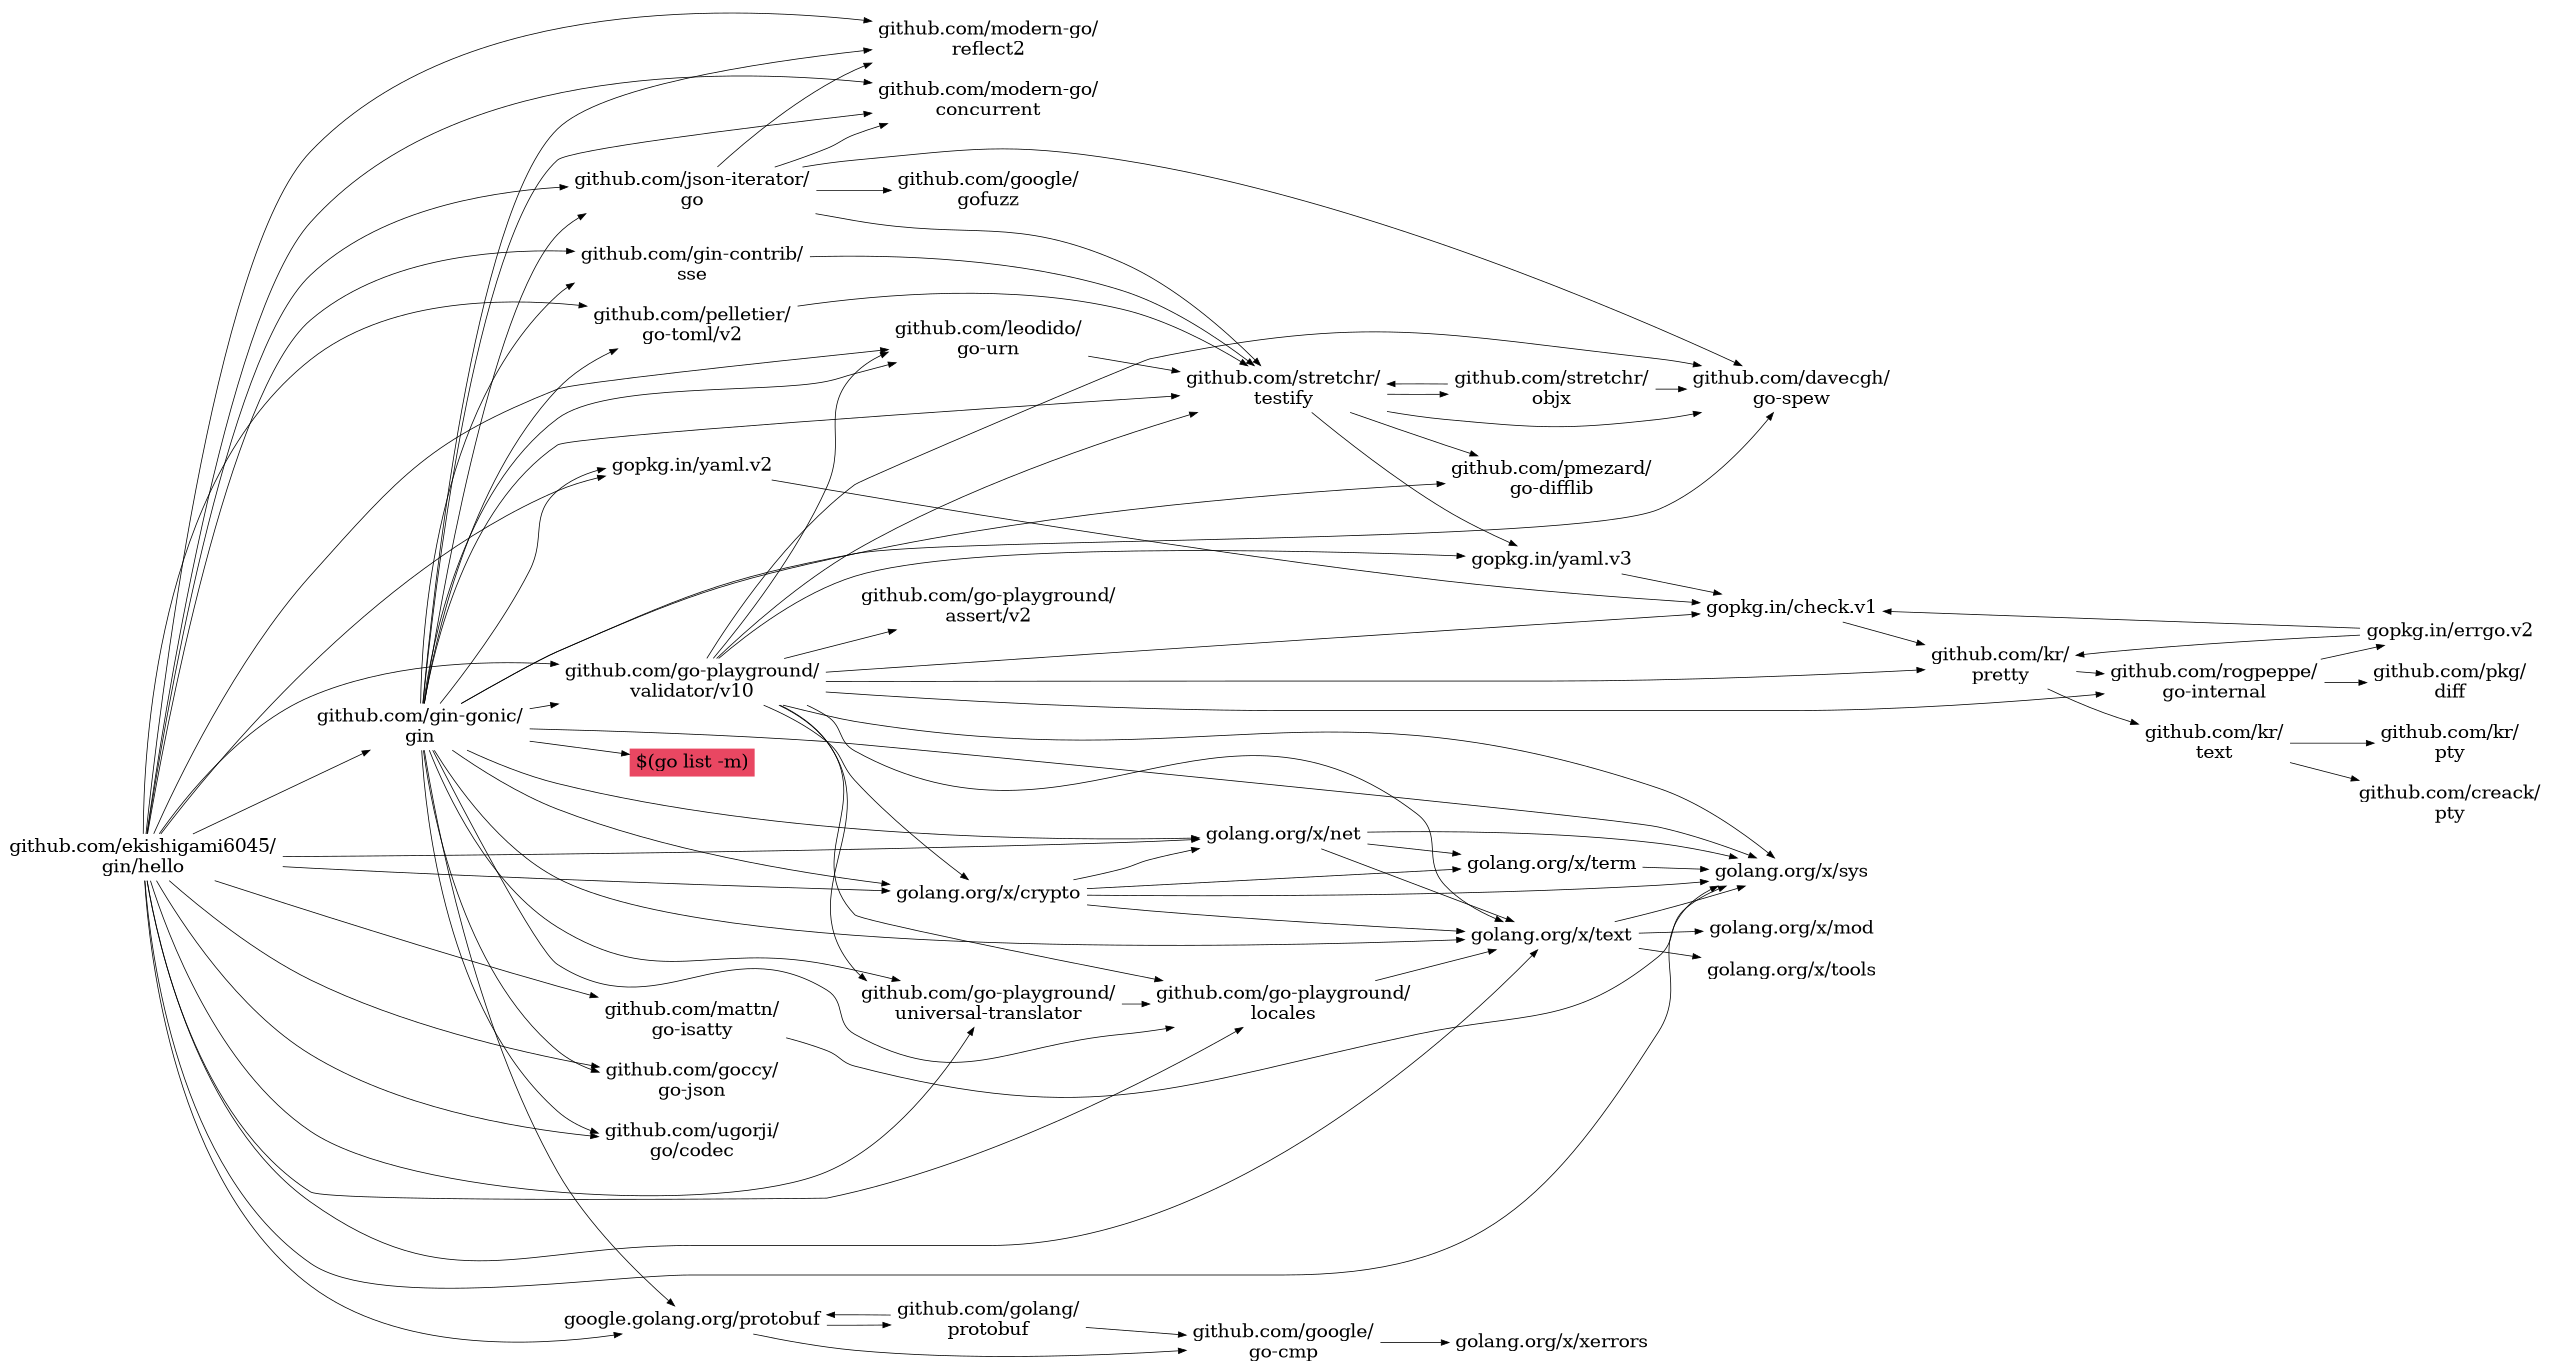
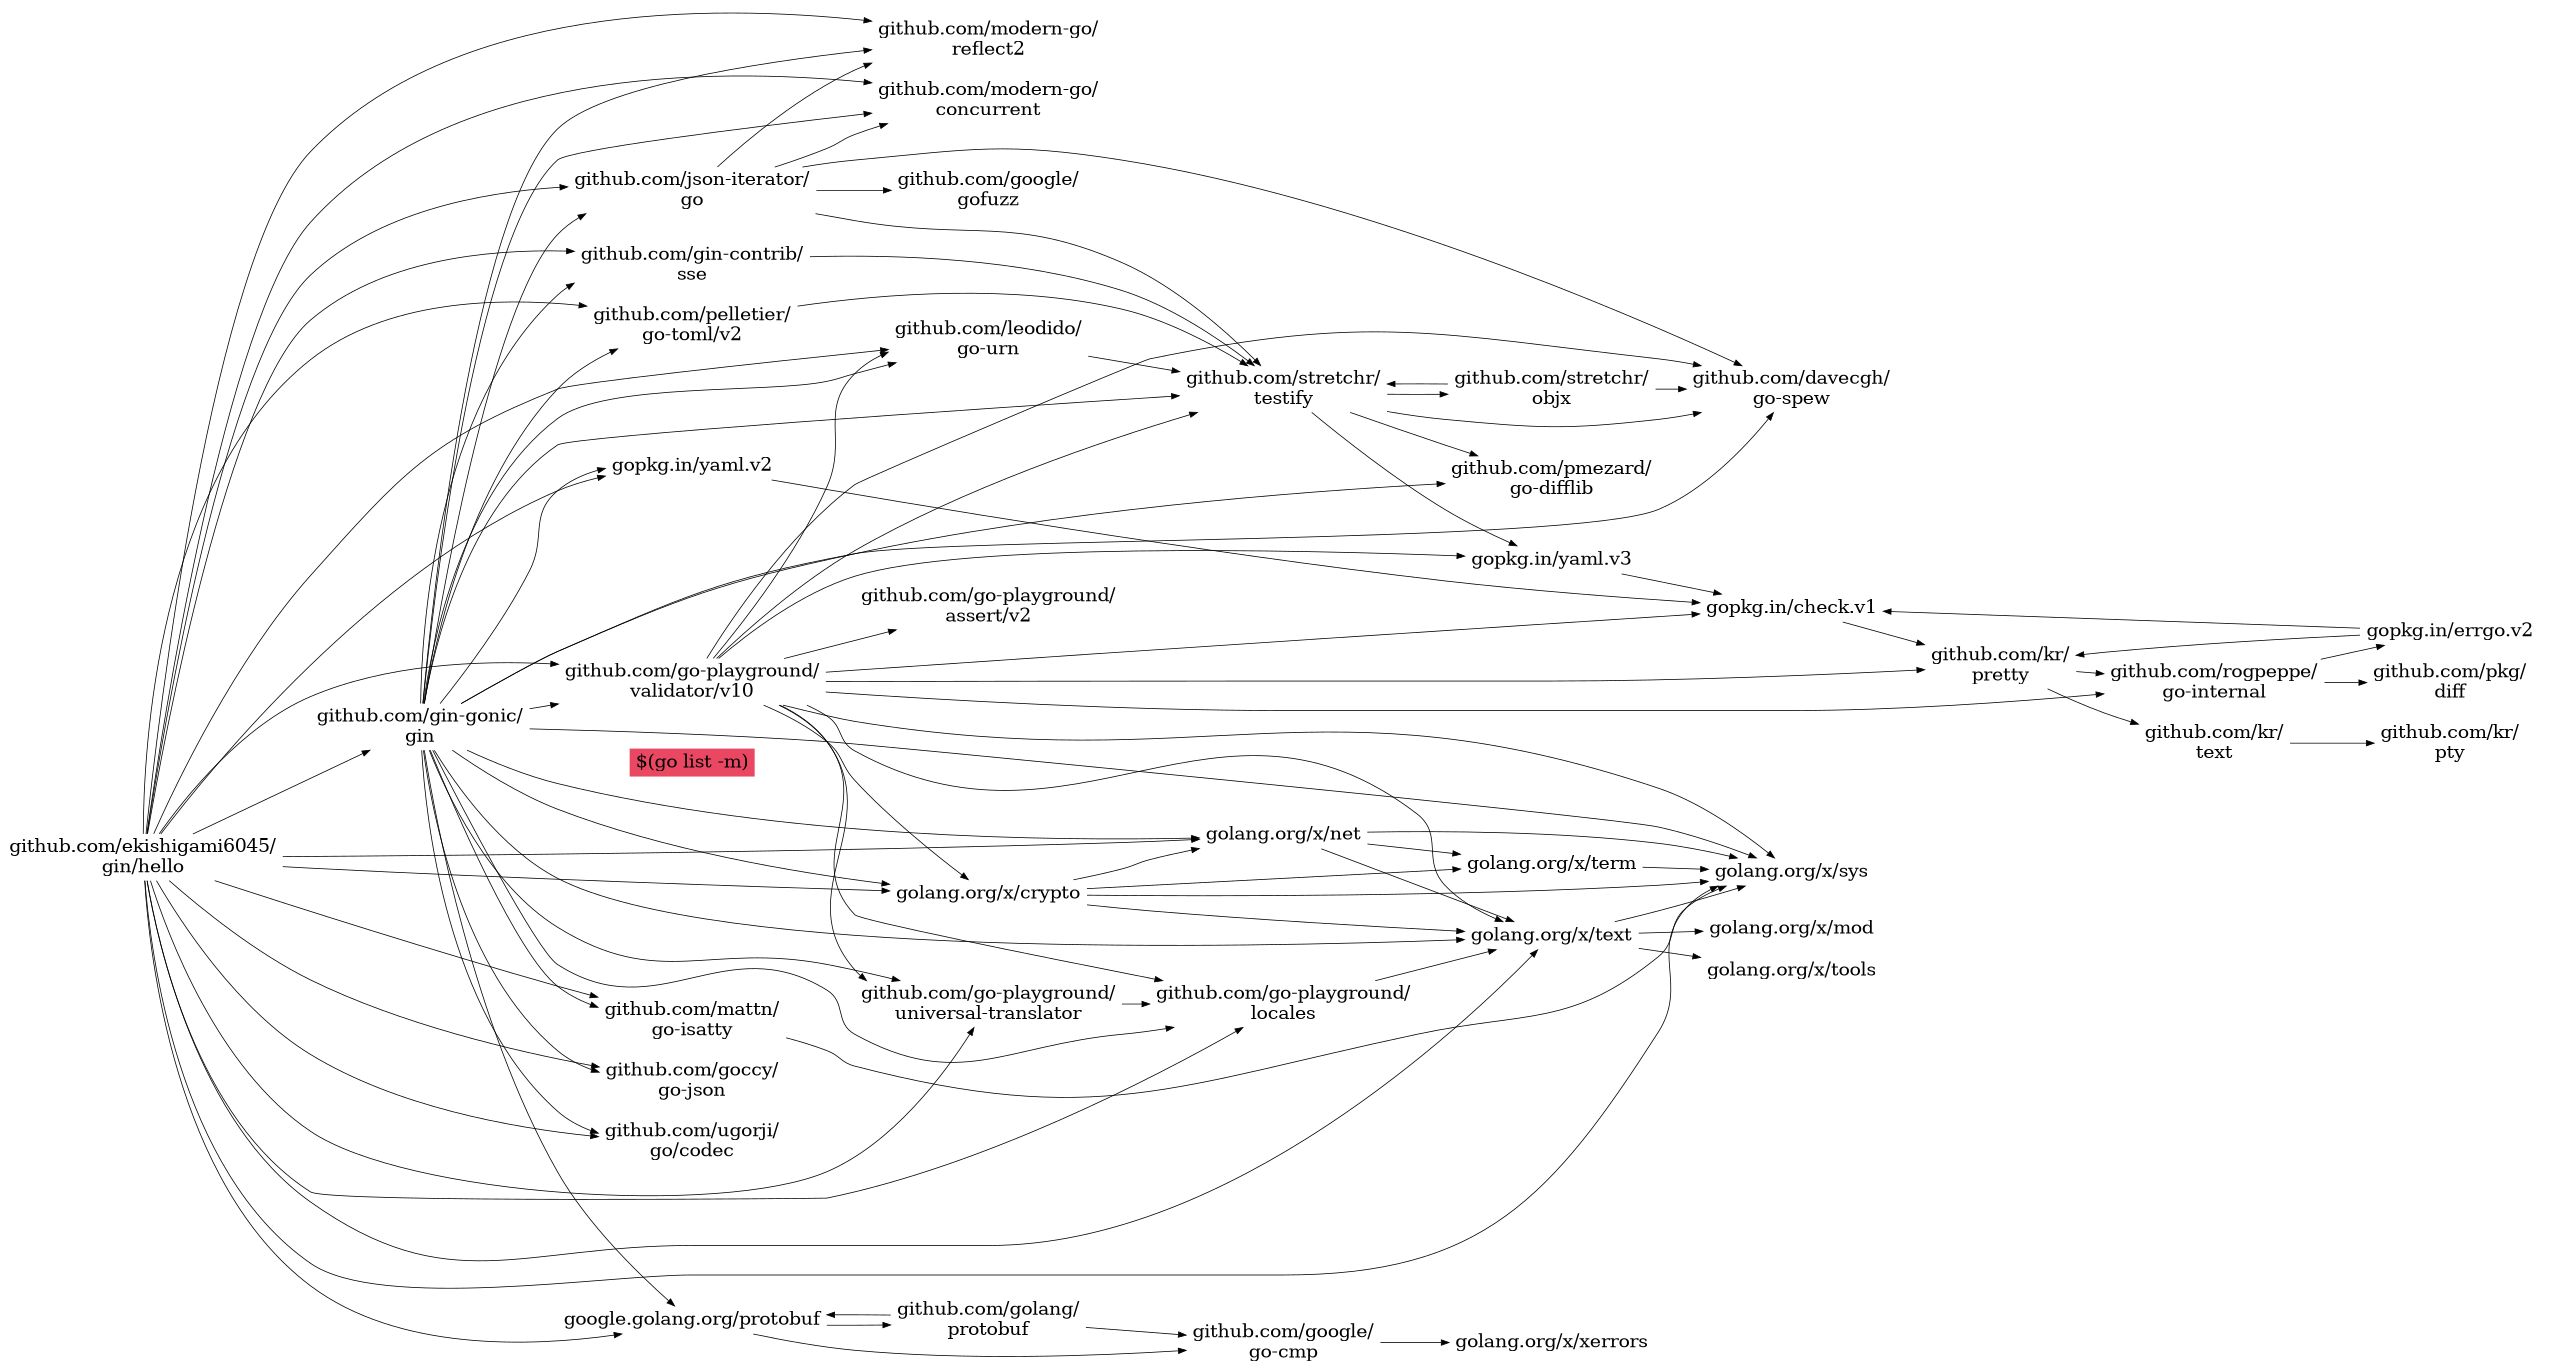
edge "github.com/gin-gonic/ gin" -> "$(go list -m)": now "github.com/gin-gonic/ gin" -> "github.com/mattn/ go-isatty"
node "github.com/creack/ pty": removed
